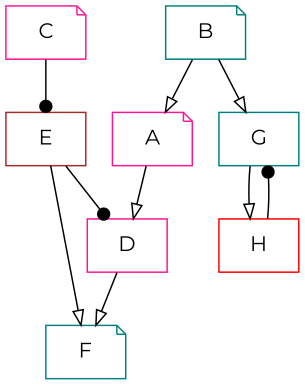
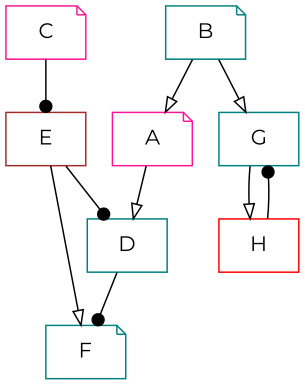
node "D": color deeppink -> teal
edge "D" -> "F": arrowhead onormal -> dot
